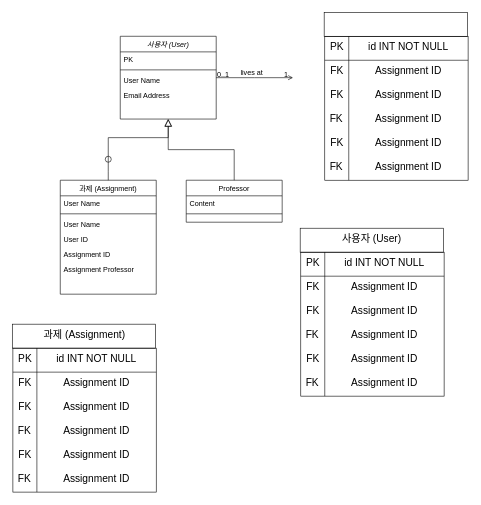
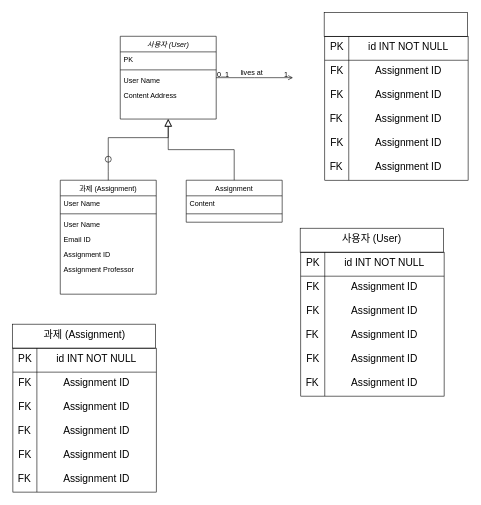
node "Email Address": label "Email Address" -> "Content Address"
node "Professor": label "Professor" -> "Assignment"
node "User ID": label "User ID" -> "Email ID"
